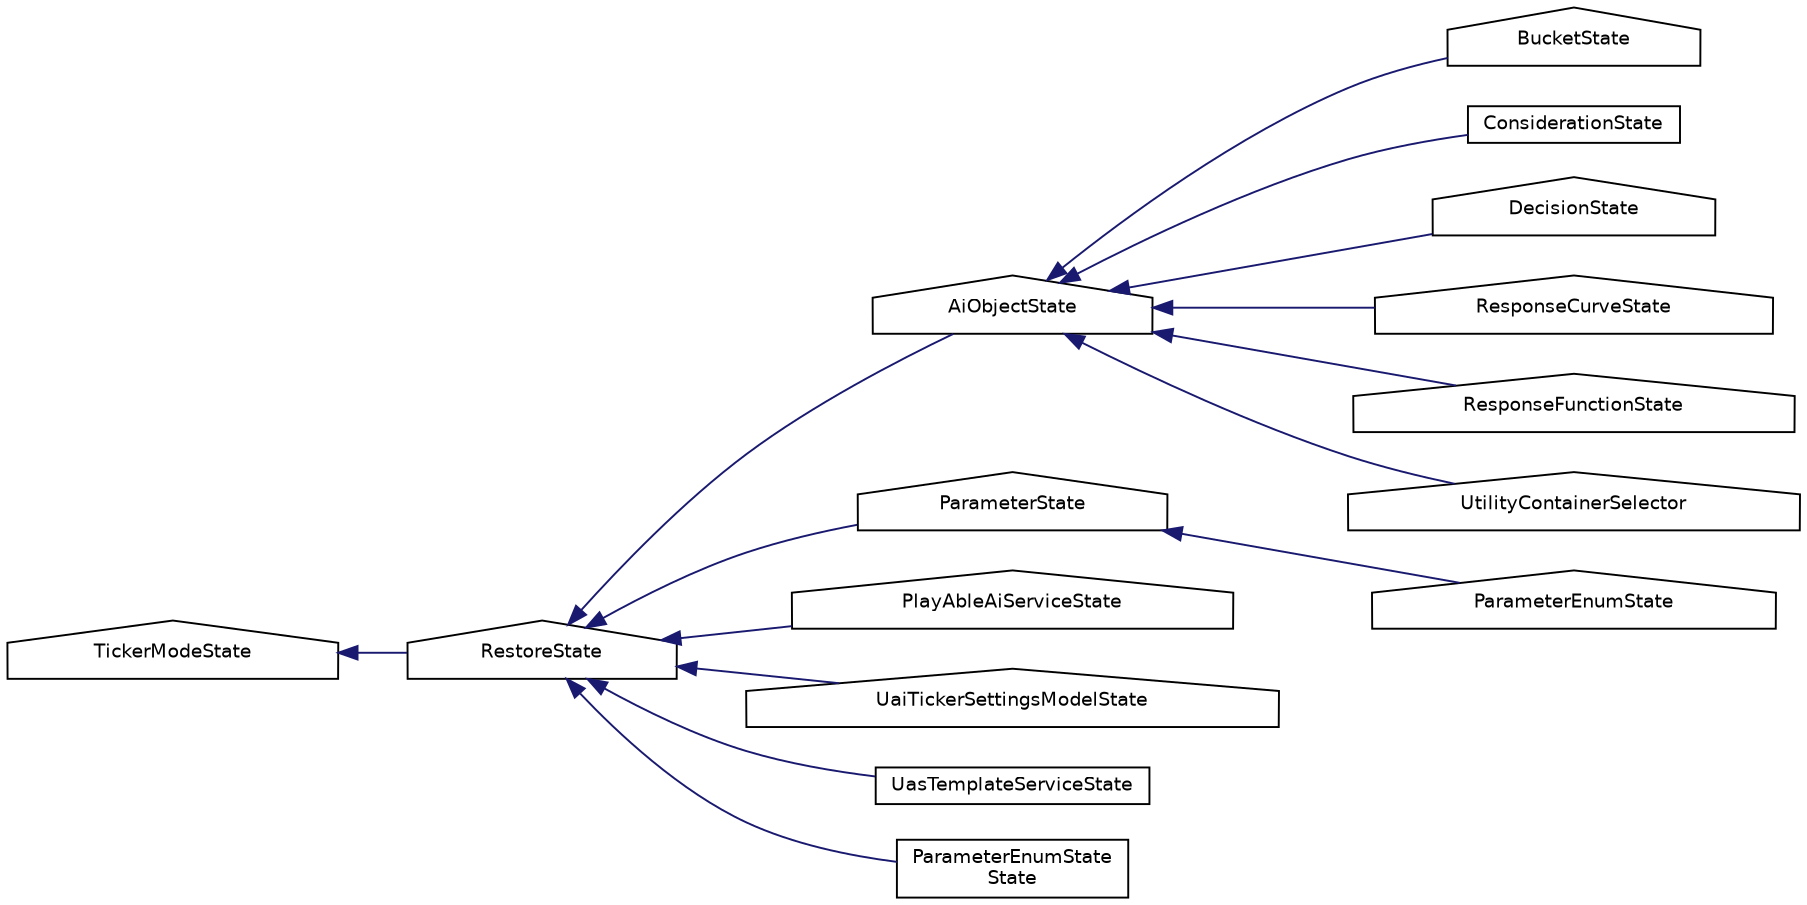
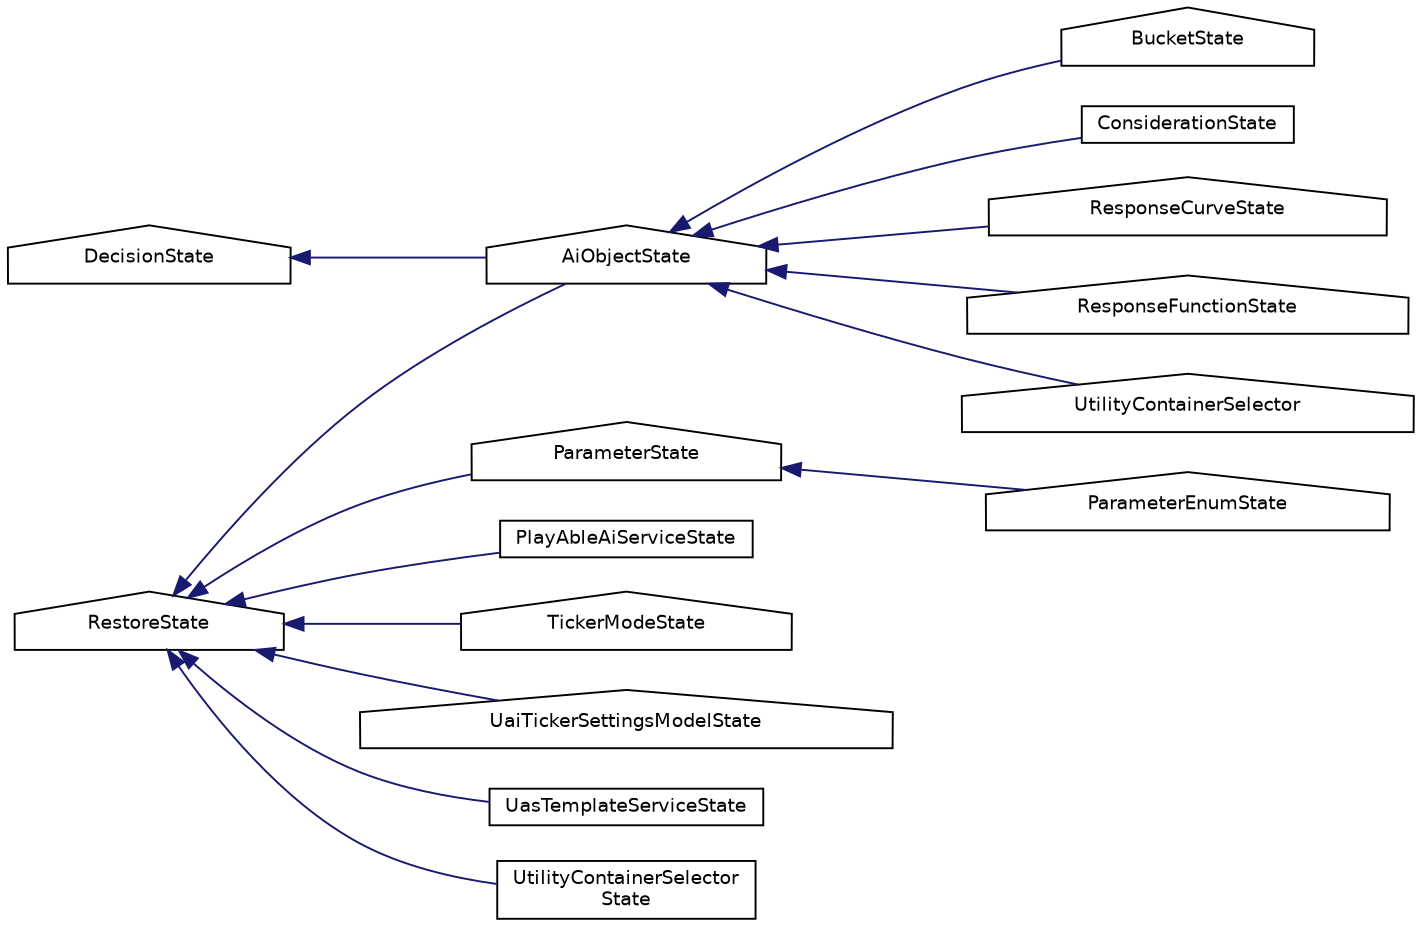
edge "DecisionState" -> "AiObjectState": reversed
node "PlayAbleAiServiceState": shape house -> box
edge "RestoreState" -> "TickerModeState": reversed
node "ParameterEnumState State": label "ParameterEnumState State" -> "UtilityContainerSelector State"
